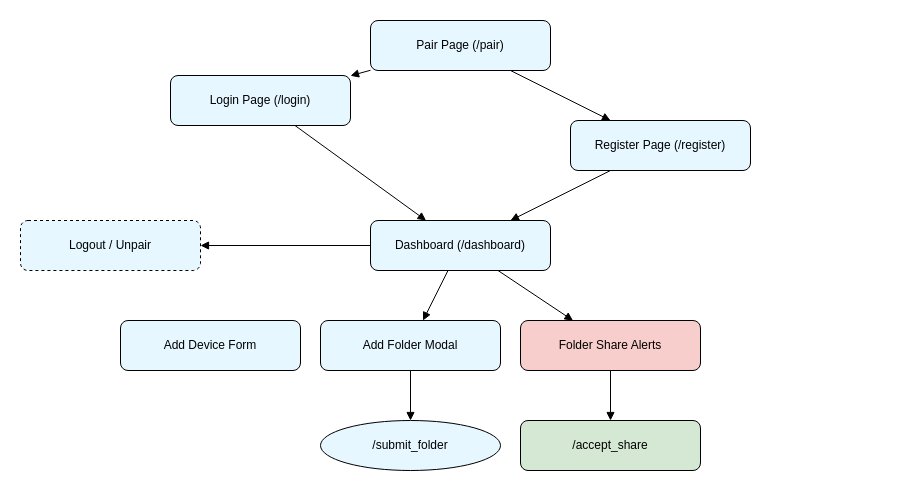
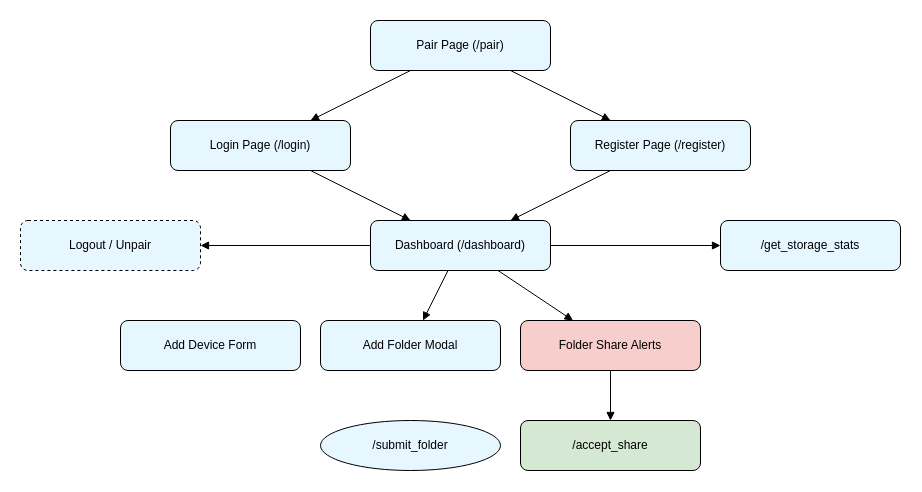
node "Login Page (/login)": moved (261, 101) -> (261, 146)
edge "Dashboard (/dashboard)" -> "/get_storage_stats": added
node "/get_storage_stats": added
edge "Add Folder Modal" -> "/submit_folder": removed
